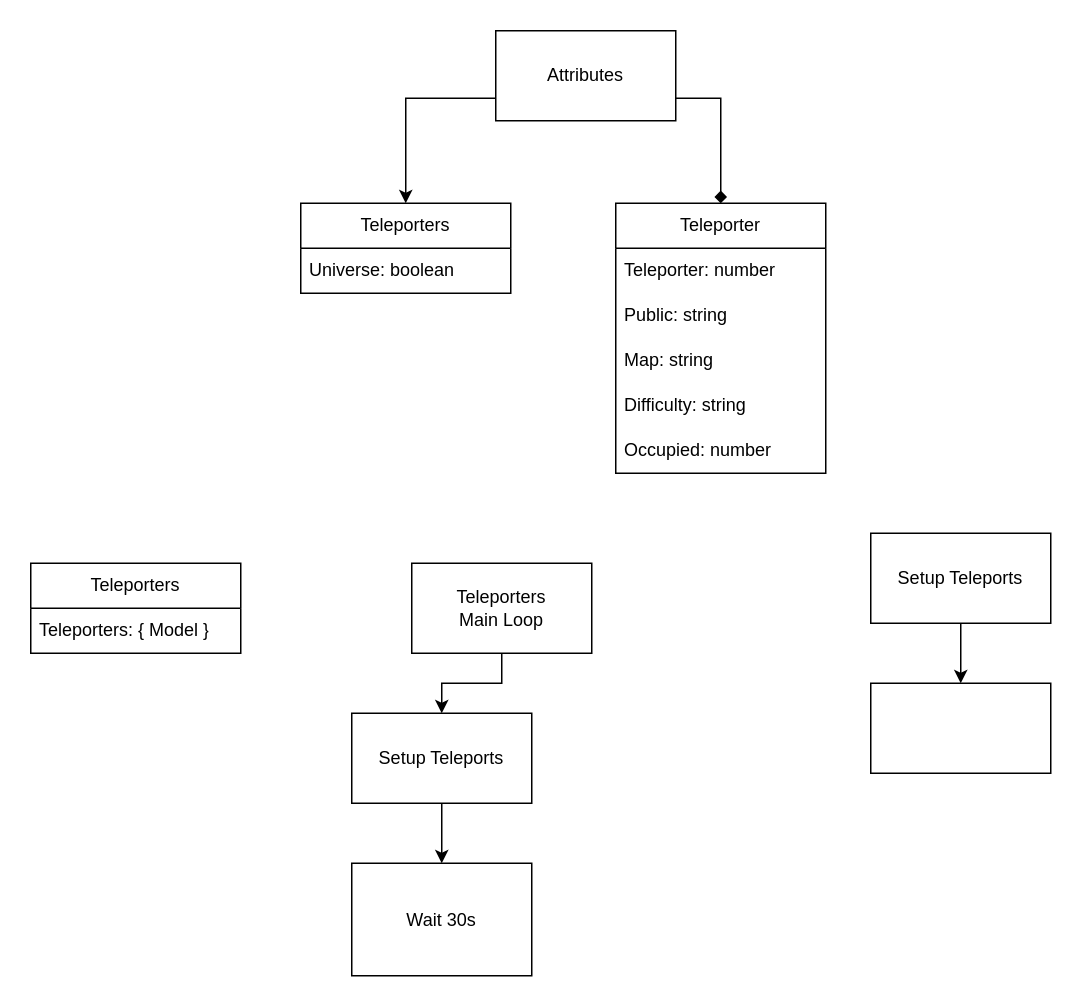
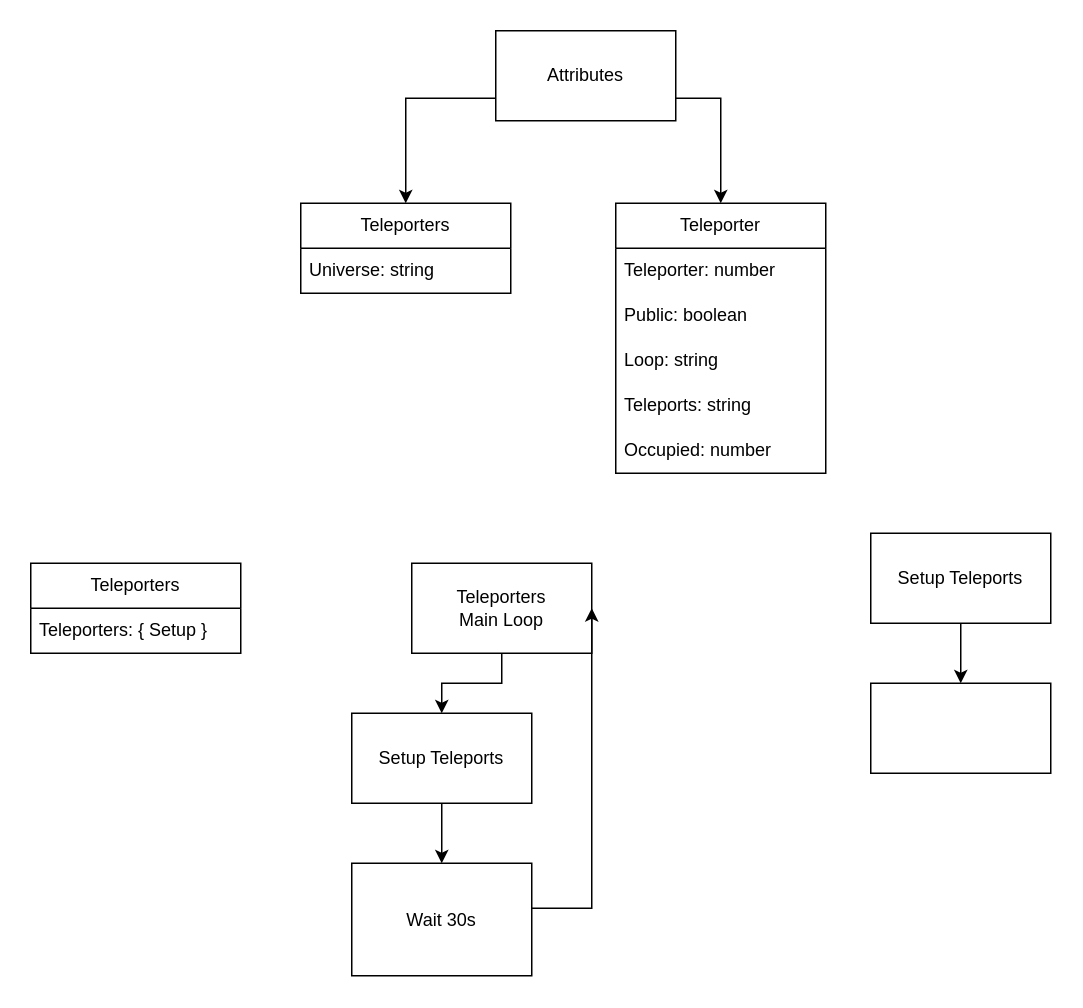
edge "Attributes" -> "Teleporter": arrowhead diamond -> classic
node "Universe: boolean": label "Universe: boolean" -> "Universe: string"
node "Public: string": label "Public: string" -> "Public: boolean"
node "Map: string": label "Map: string" -> "Loop: string"
node "Difficulty: string": label "Difficulty: string" -> "Teleports: string"
node "Teleporters: { Model }": label "Teleporters: { Model }" -> "Teleporters: { Setup }"
edge "Wait 30s" -> "Teleporters Main Loop": added
